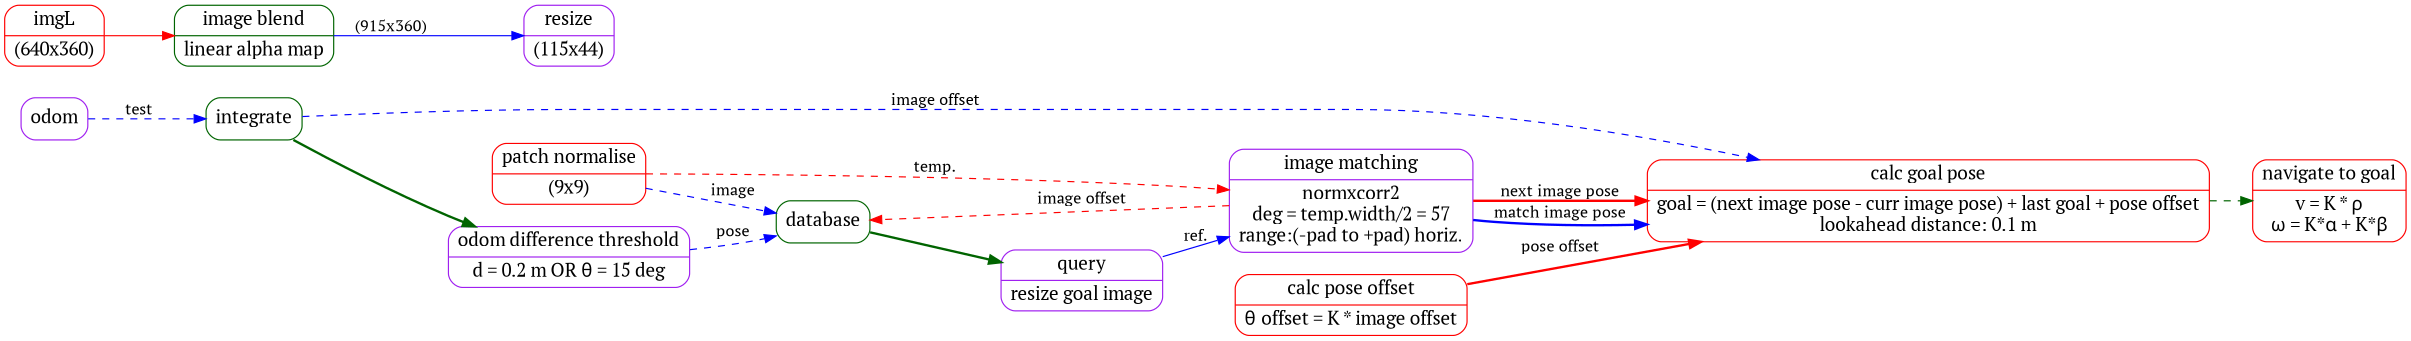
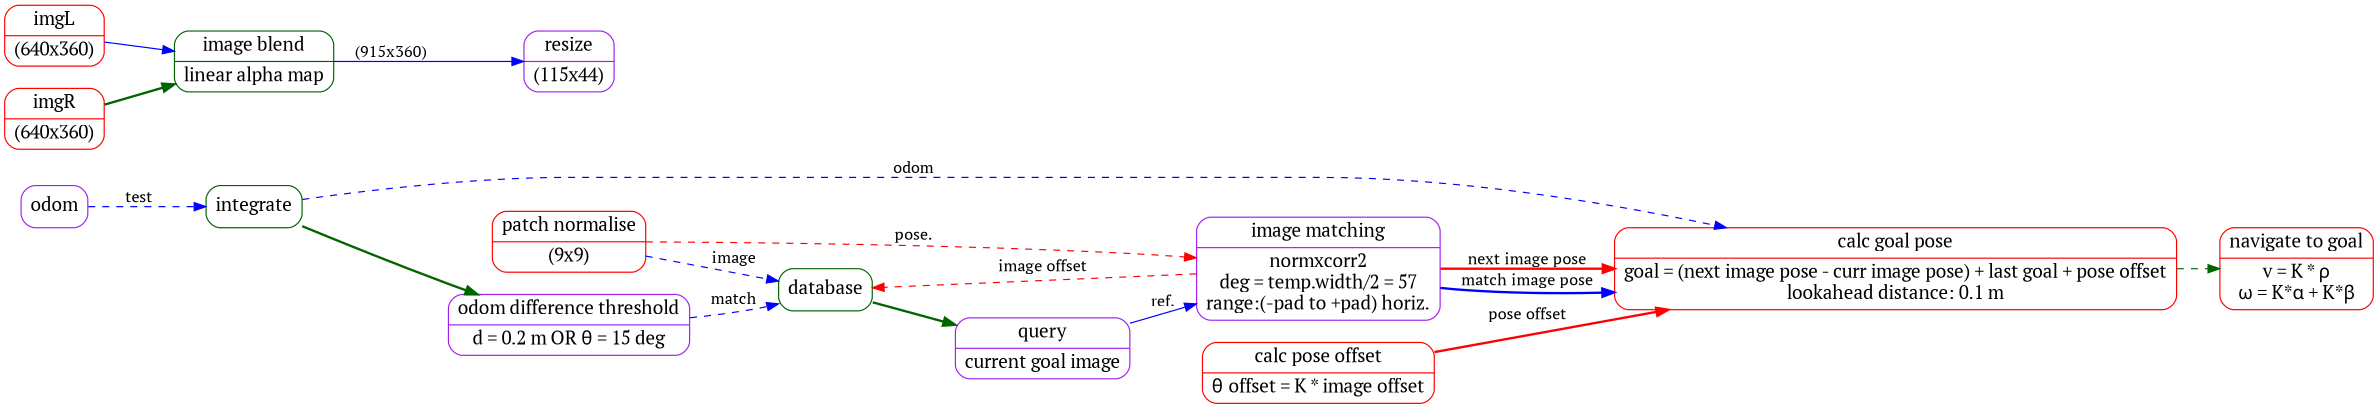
edge "imgL" -> "image blend": color red -> blue
edge "integrate" -> "calc goal pose": label "image offset" -> "odom"
node "imgR": added
edge "patch normalise" -> "image matching": label "temp." -> "pose."
edge "odom difference threshold" -> "database": label "pose" -> "match"
node "query": text "resize goal image" -> "current goal image"
